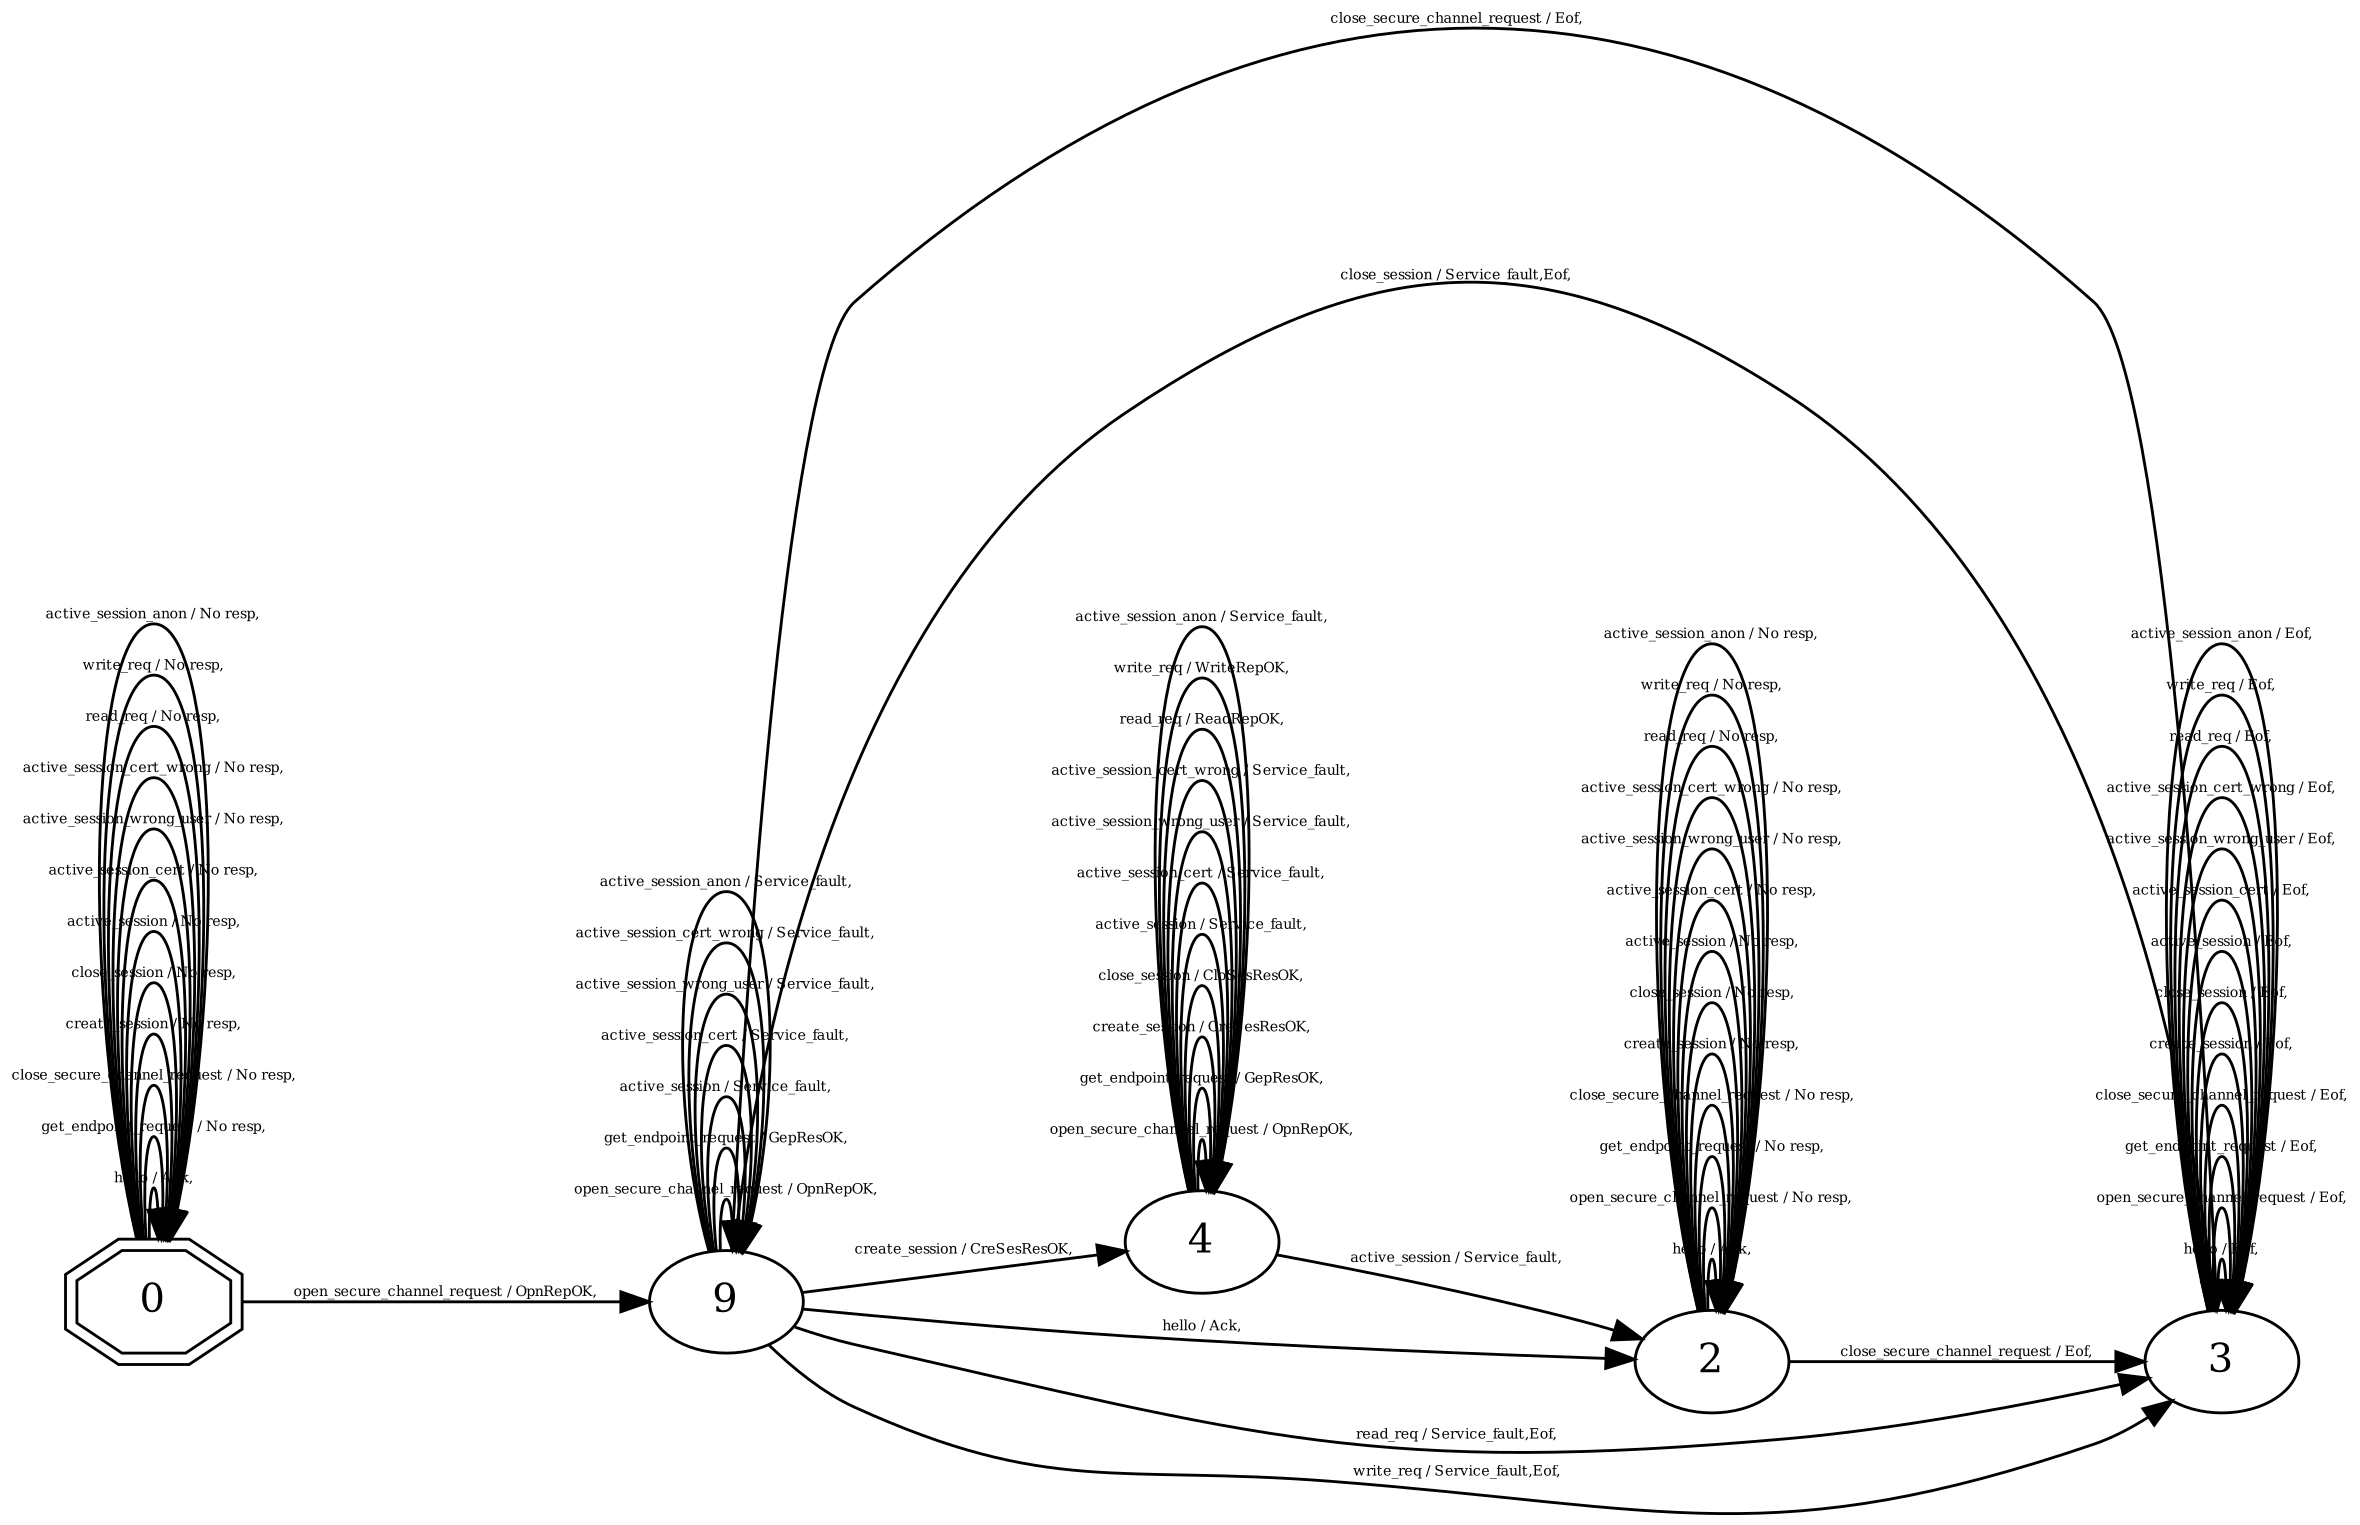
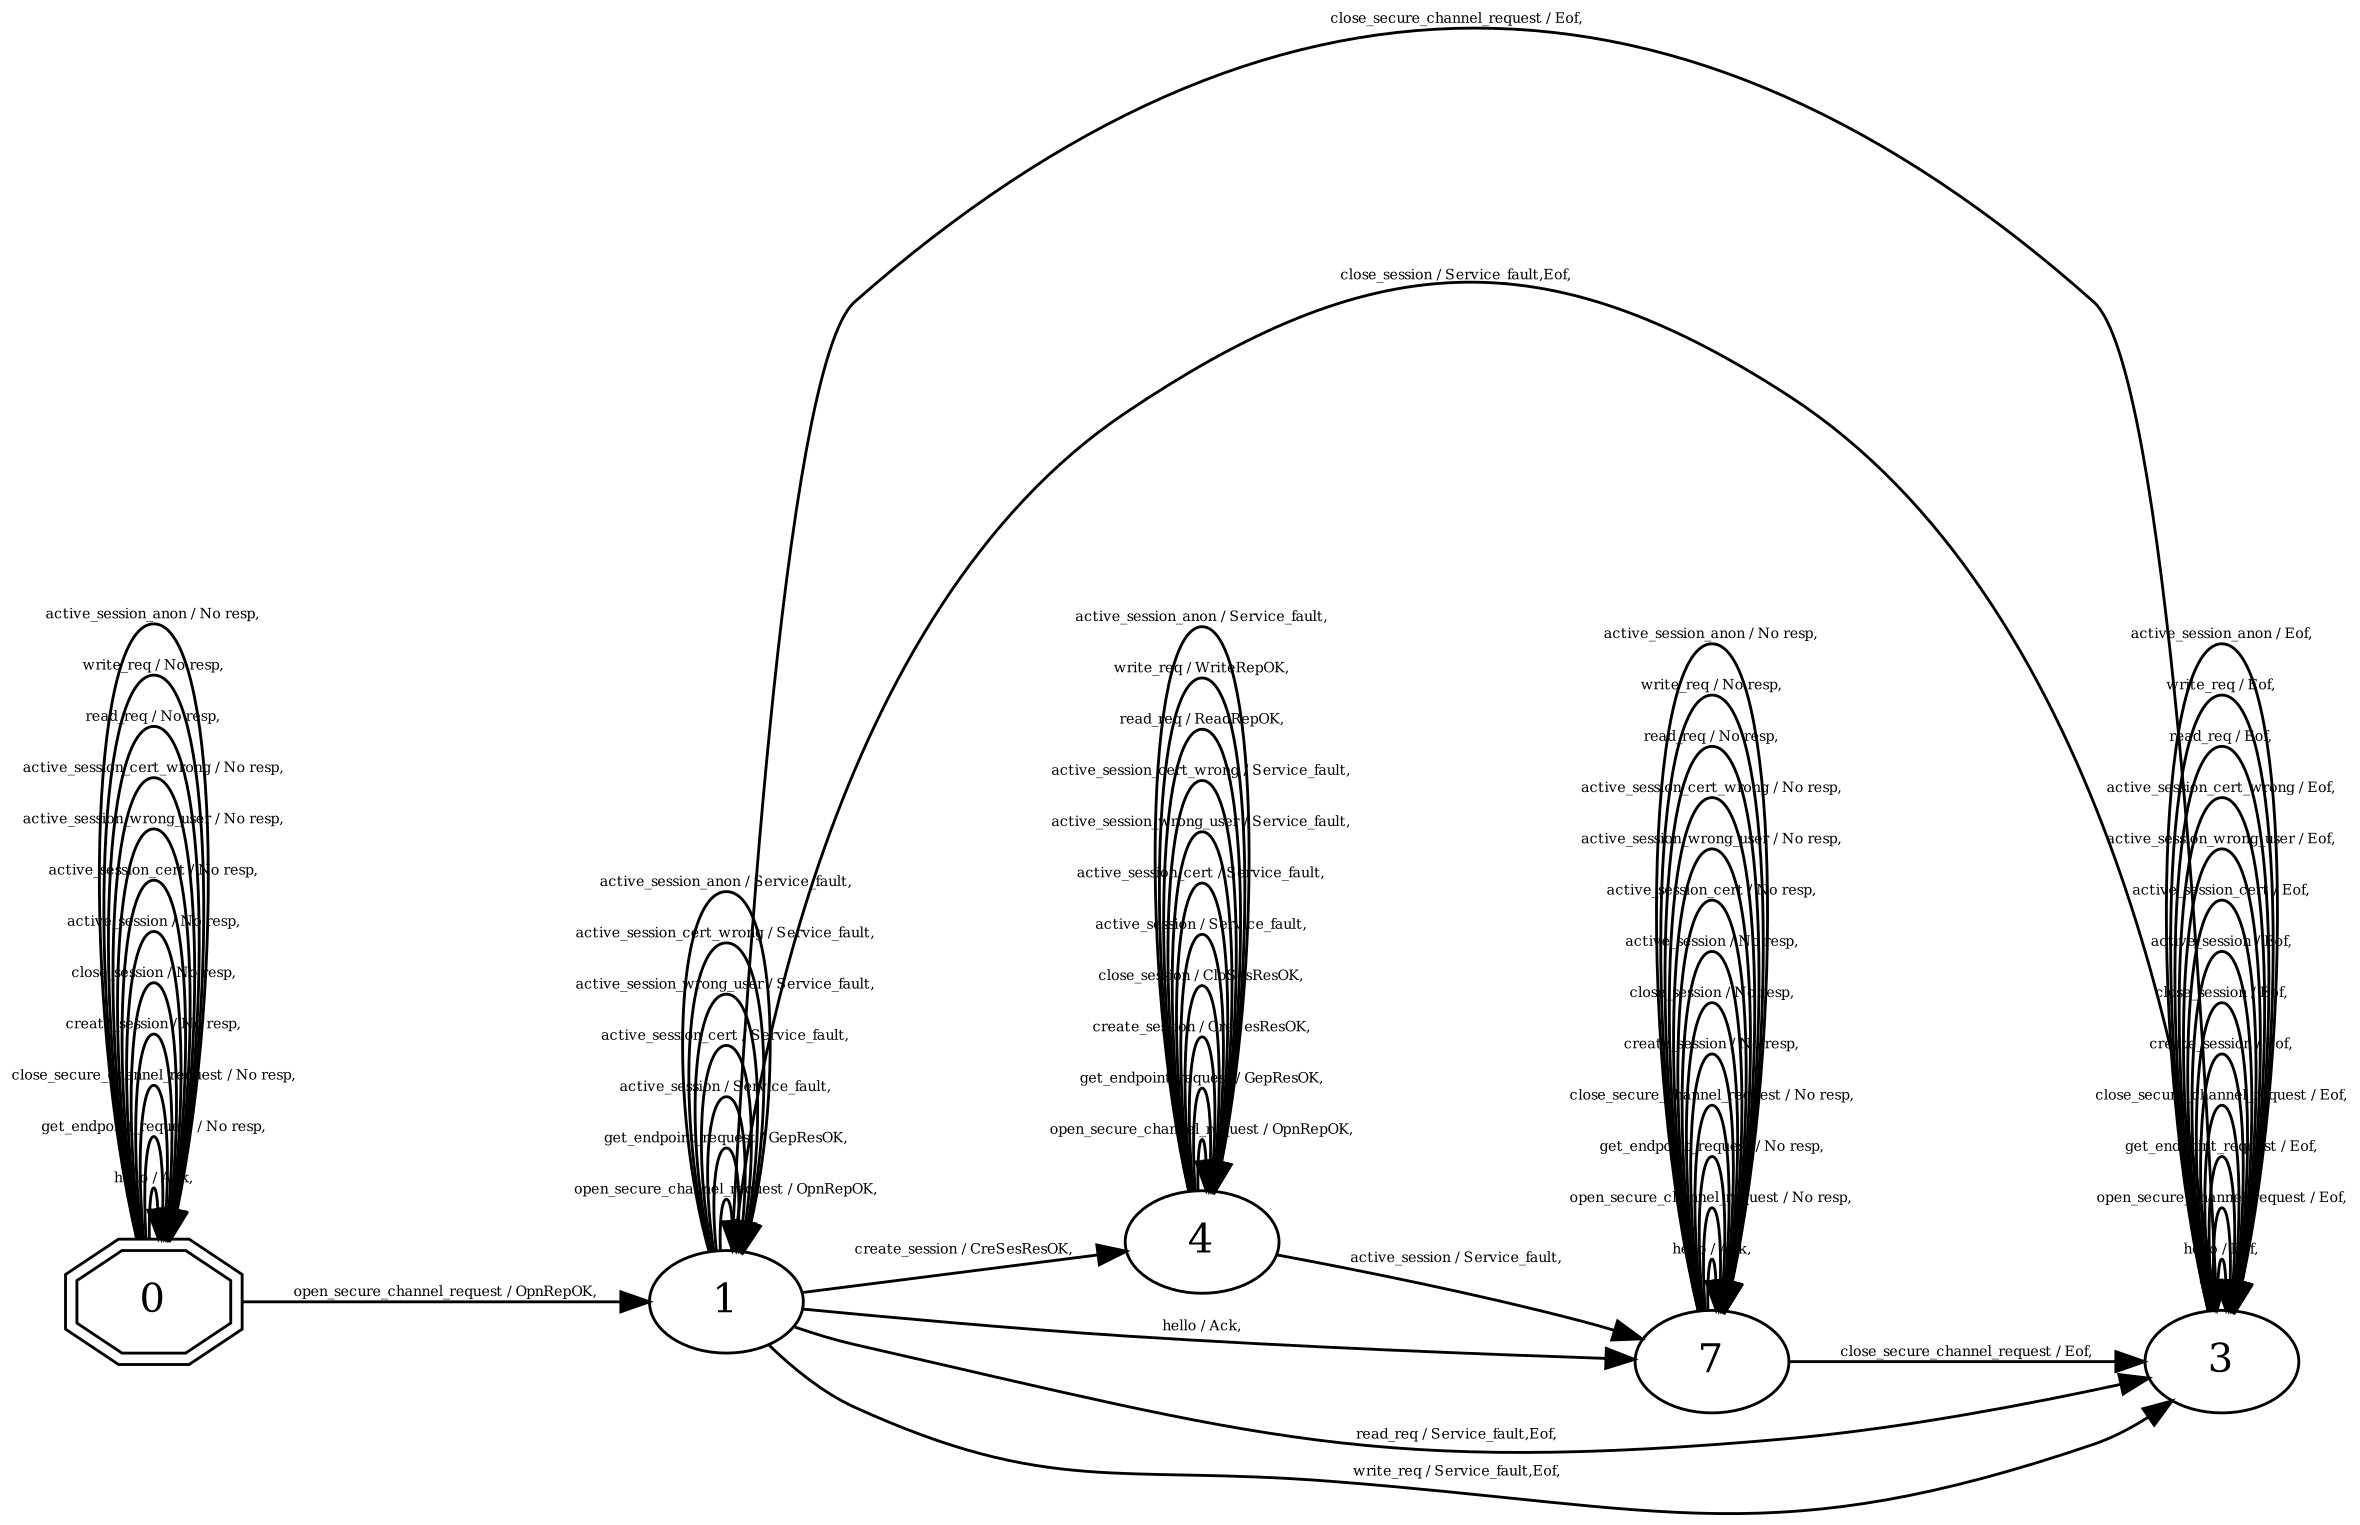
node "9": label "9" -> "1"
node "2": label "2" -> "7"
